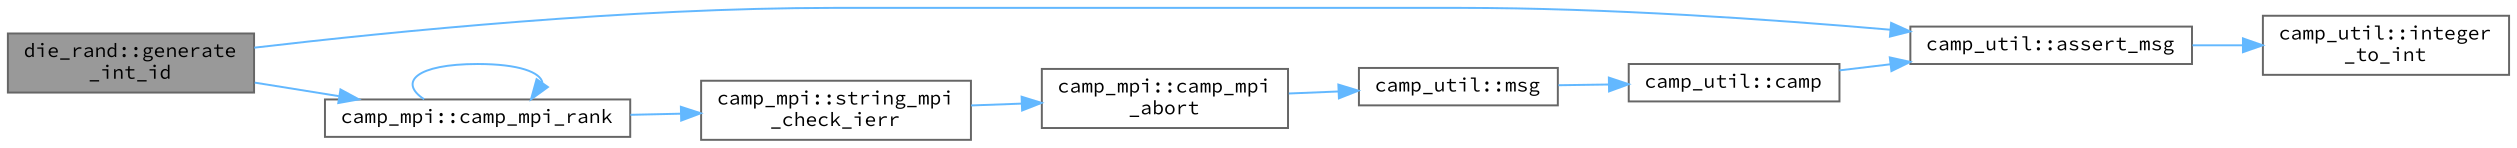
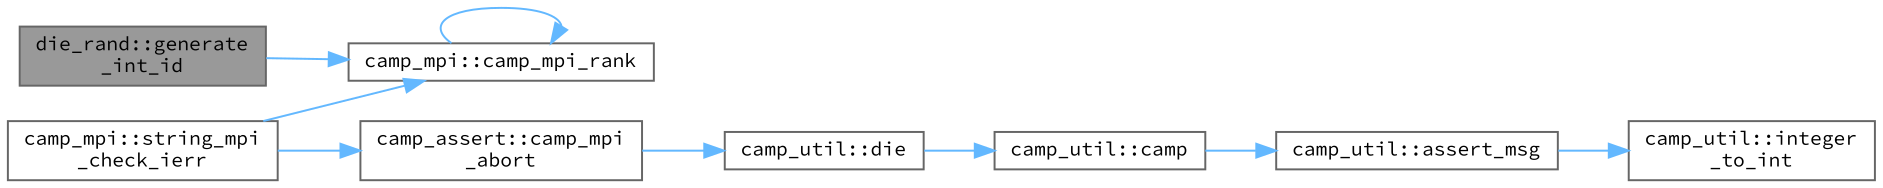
edge "die_rand::generate _int_id" -> "camp_util::assert_msg": removed
node "camp_util::msg": label "camp_util::msg" -> "camp_util::die"
node "camp_mpi::camp_mpi _abort": label "camp_mpi::camp_mpi _abort" -> "camp_assert::camp_mpi _abort"
edge "camp_mpi::camp_mpi_rank" -> "camp_mpi::string_mpi _check_ierr": reversed
